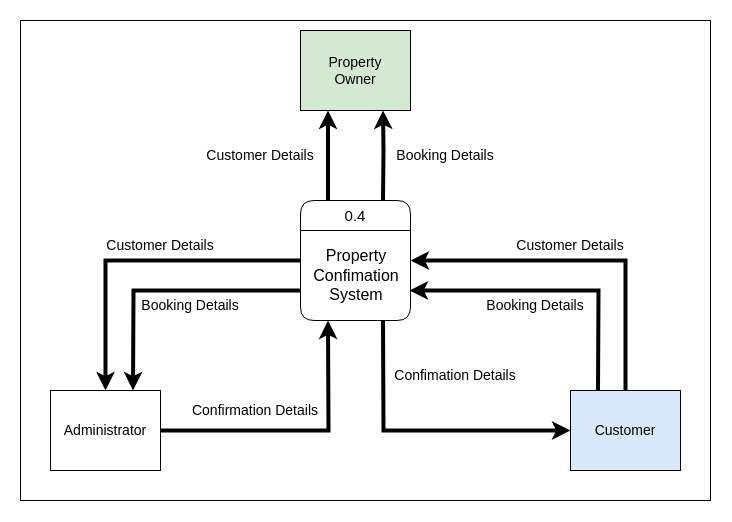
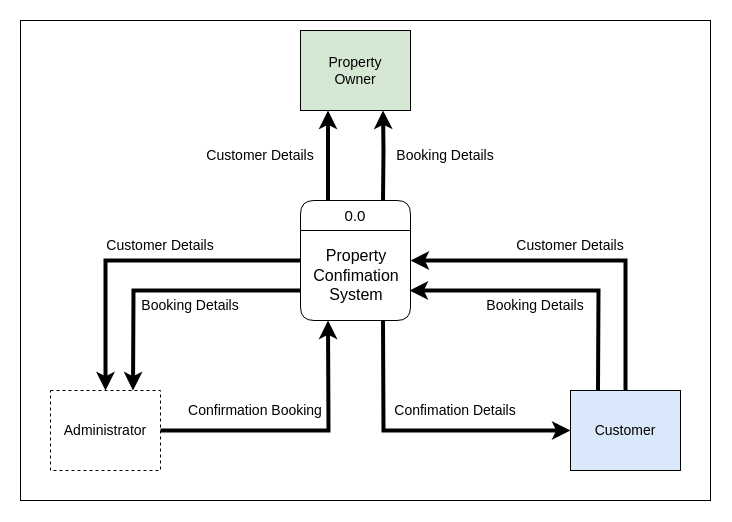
node "0.4": label "0.4" -> "0.0"
node "Confimation Details": moved (456, 376) -> (456, 411)
node "Confirmation Details": label "Confirmation Details" -> "Confirmation Booking"
node "Administrator": style solid -> dashed
